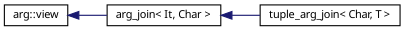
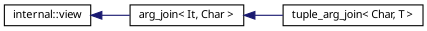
node "arg::view": label "arg::view" -> "internal::view"
